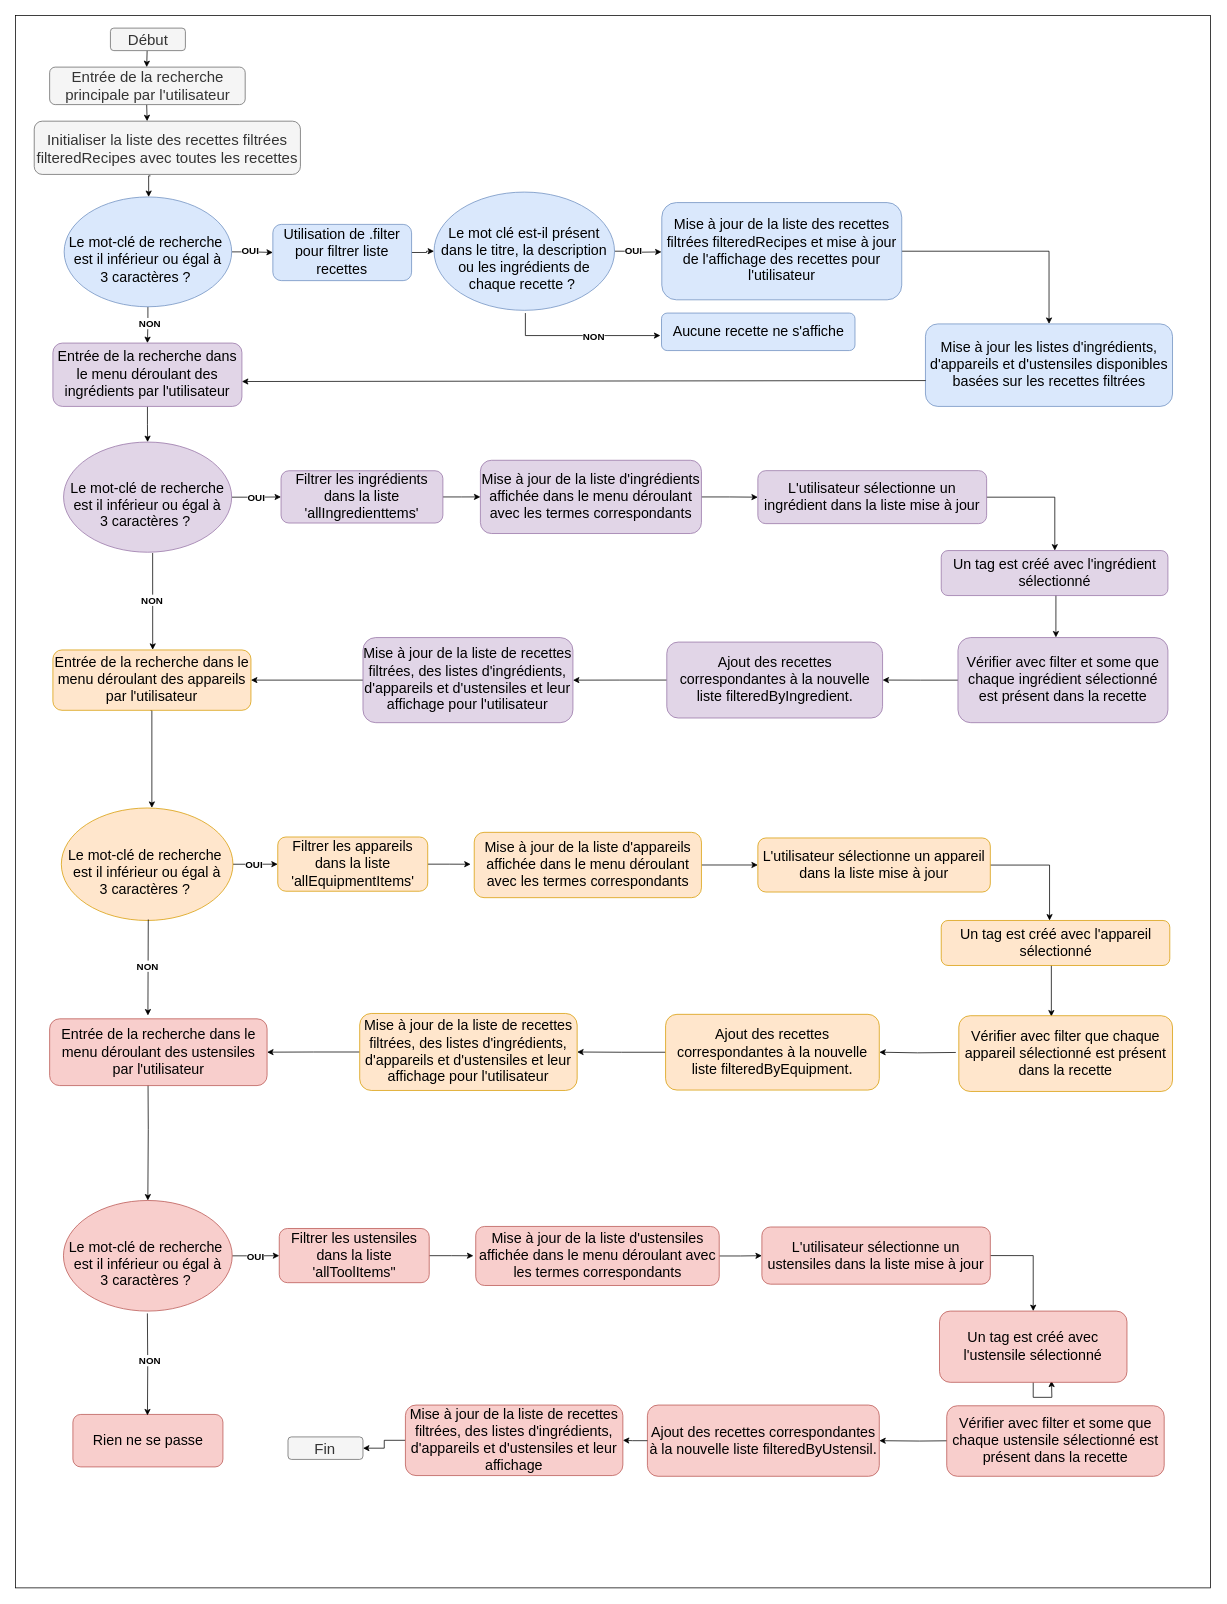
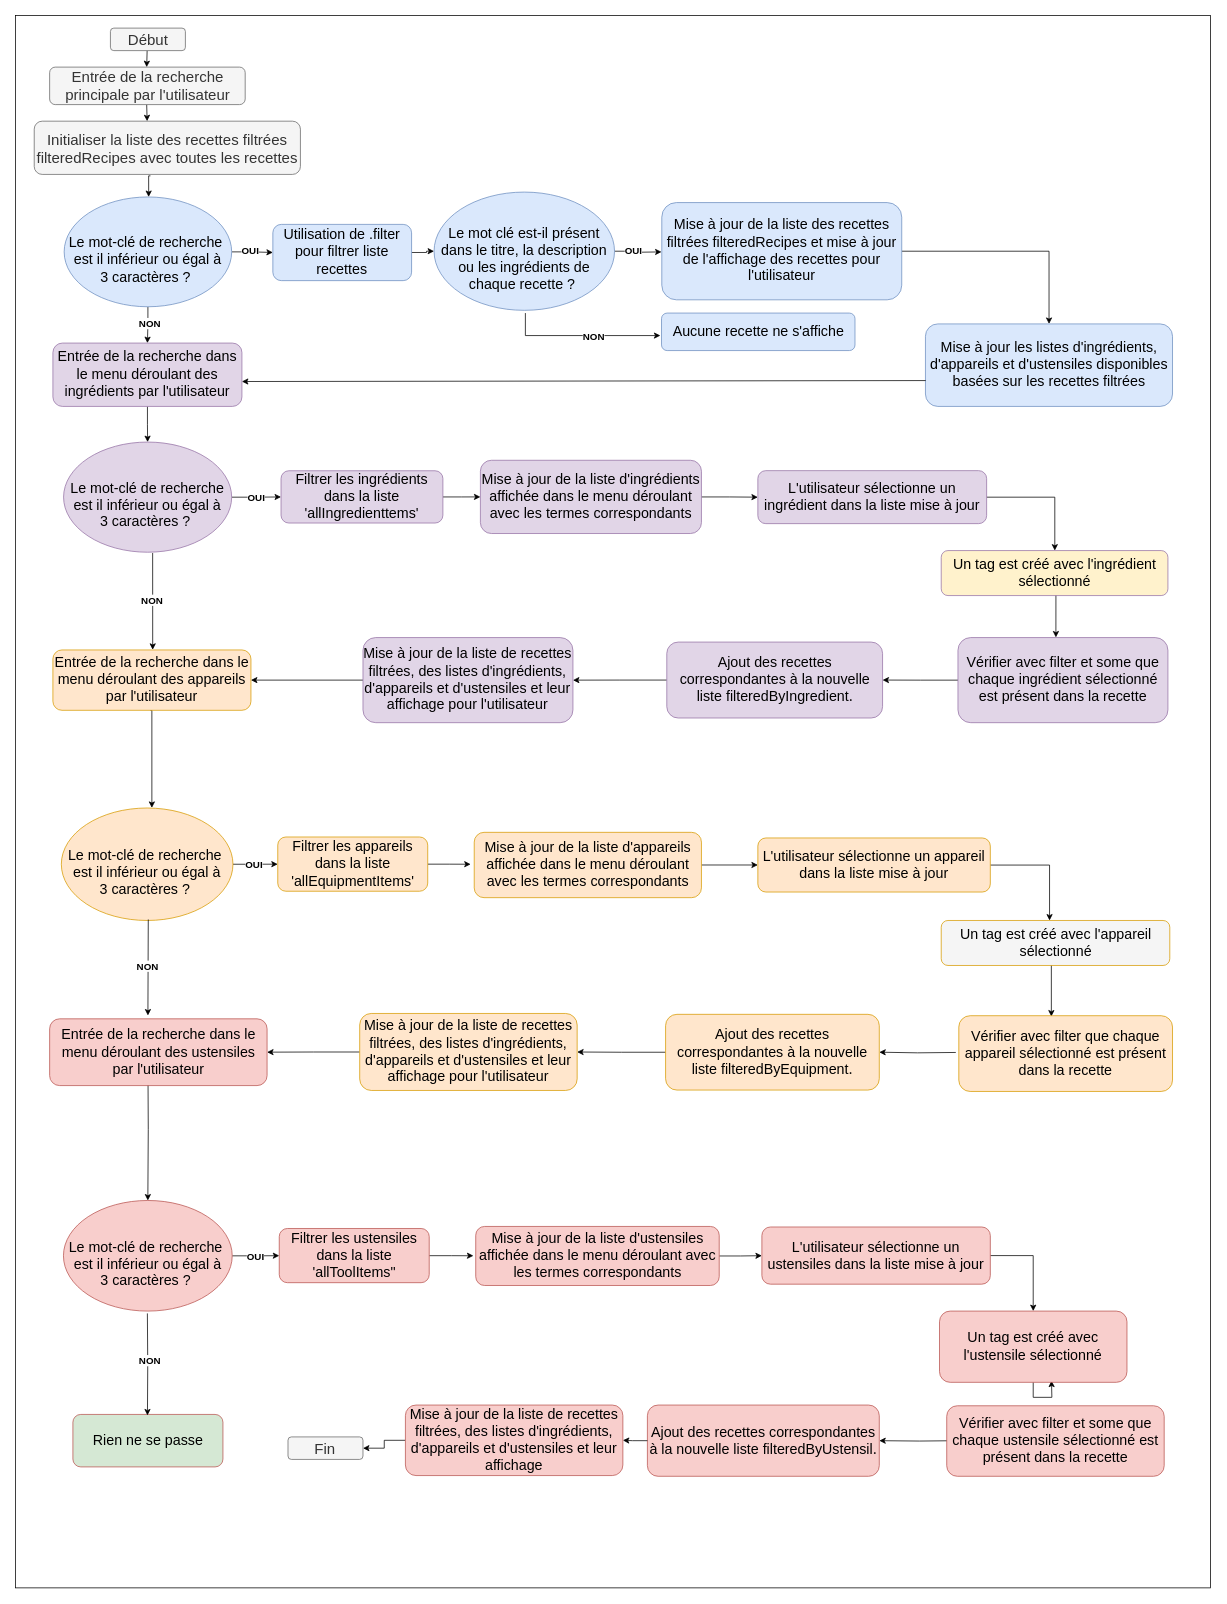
node "Un tag est créé avec l'ingrédient sélectionné": fillcolor #e1d5e7 -> #fff2cc
node "Un tag est créé avec l'appareil sélectionné": fillcolor #ffe6cc -> #f5f5f5
node "Rien ne se passe": fillcolor #f8cecc -> #d5e8d4
